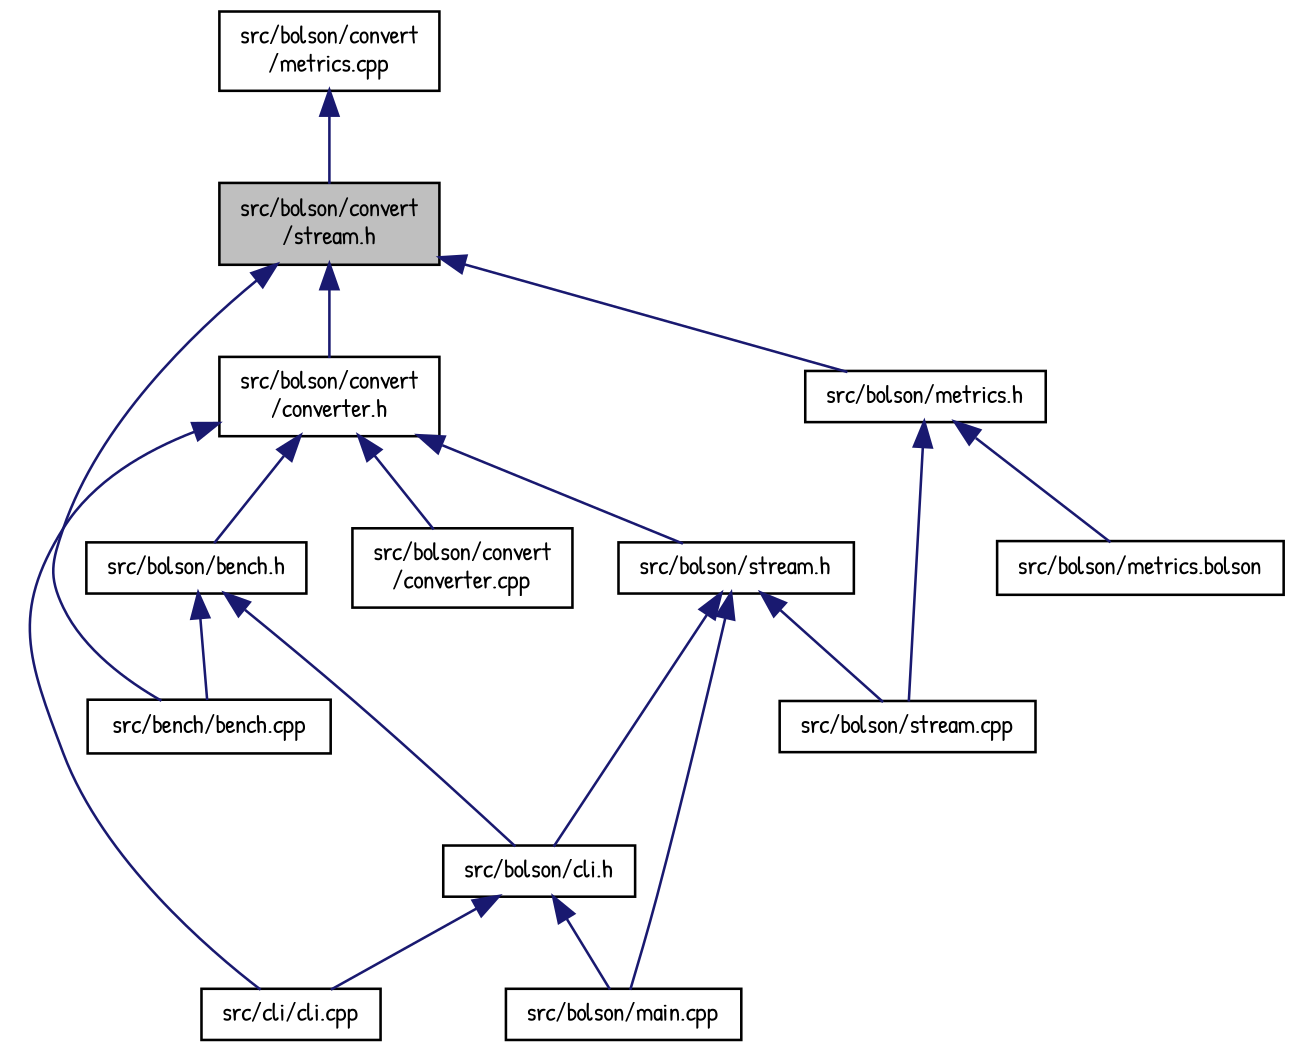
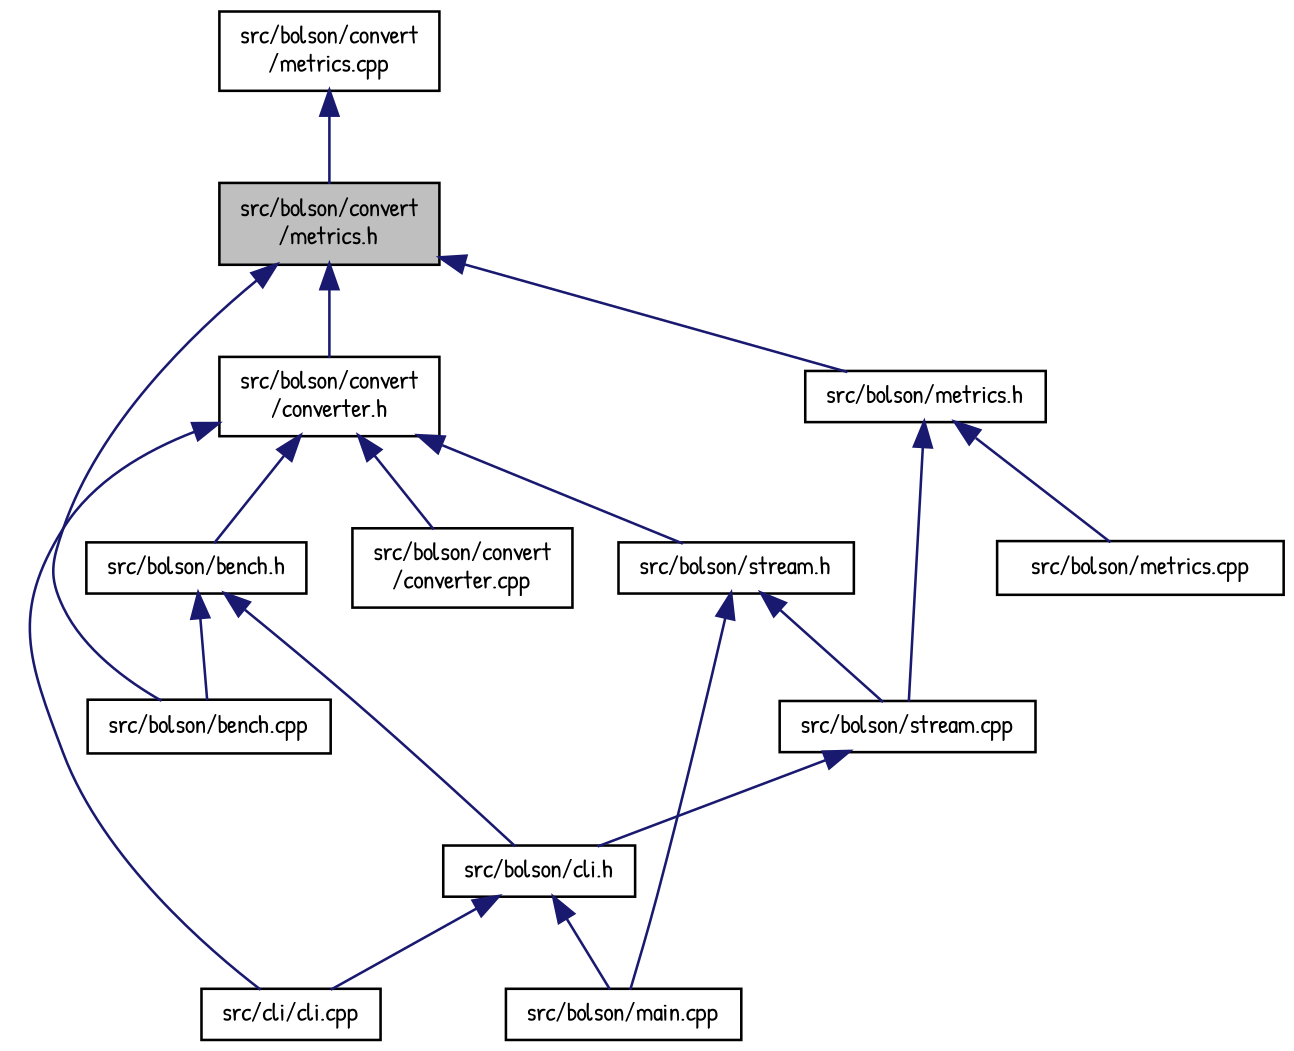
node "src/bolson/convert /stream.h": label "src/bolson/convert /stream.h" -> "src/bolson/convert /metrics.h"
node "src/bolson/metrics.bolson": label "src/bolson/metrics.bolson" -> "src/bolson/metrics.cpp"
node "src/bench/bench.cpp": label "src/bench/bench.cpp" -> "src/bolson/bench.cpp"
edge "src/bolson/cli.h" -> "src/bolson/stream.h": now "src/bolson/cli.h" -> "src/bolson/stream.cpp"
